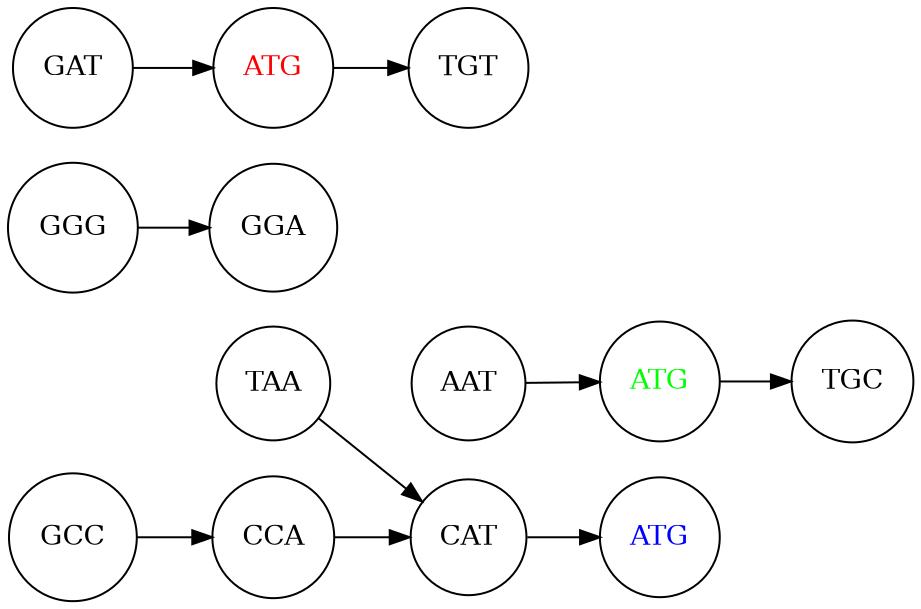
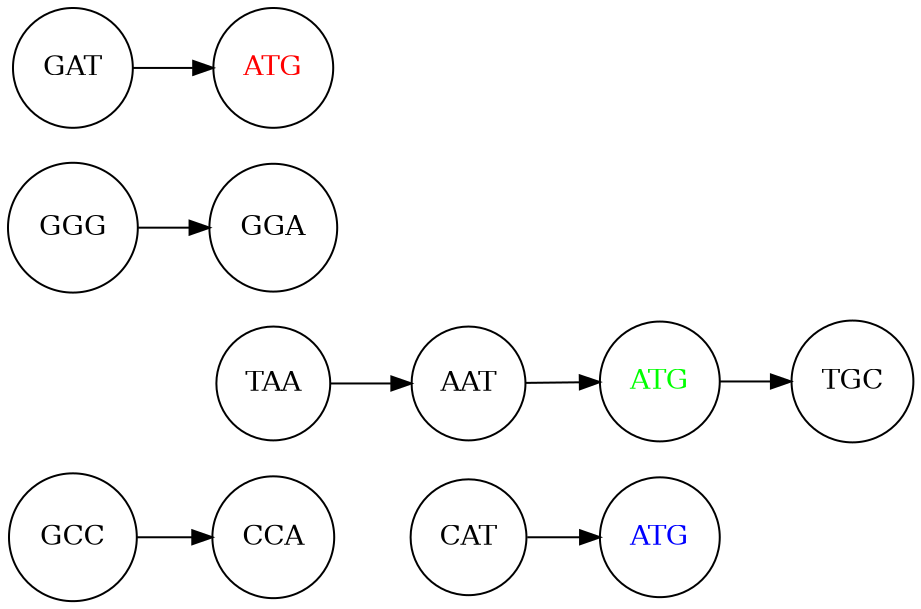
node "TGT": removed
edge "TAA" -> "CAT": now "TAA" -> "AAT"
edge "CCA" -> "CAT": removed
